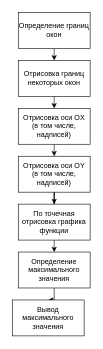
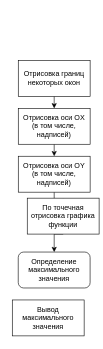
node "Определение границ окон": removed
edge "Определение границ окон" -> "Отрисовка границ некоторых окон": removed
node "По точечная отрисовка графика функции": moved (54, 222) -> (63, 216)
node "Определение максимального значения": shape rectangle -> rounded rectangle
edge "Определение максимального значения" -> "Вывод максимального значения": removed
